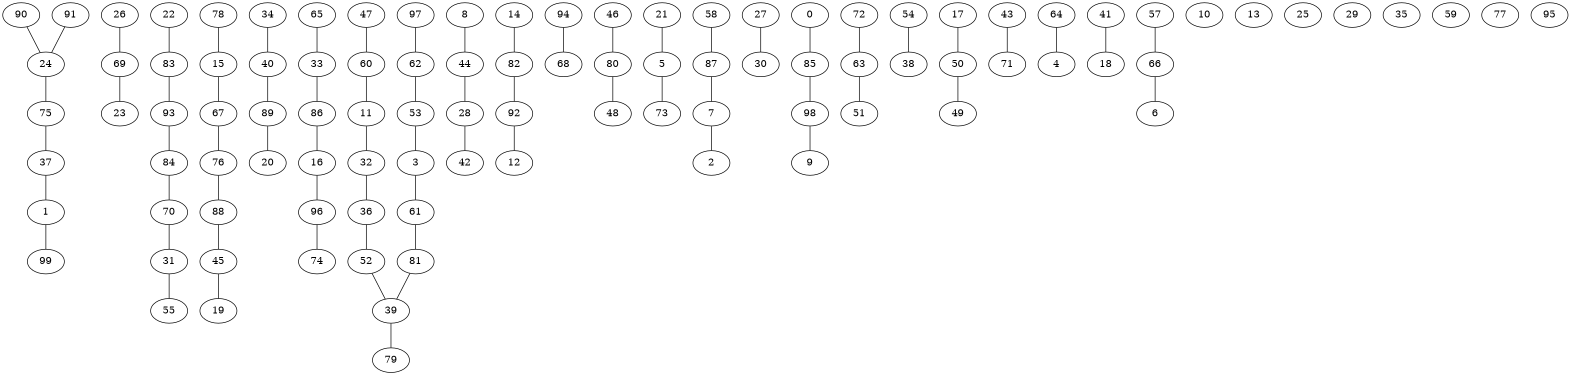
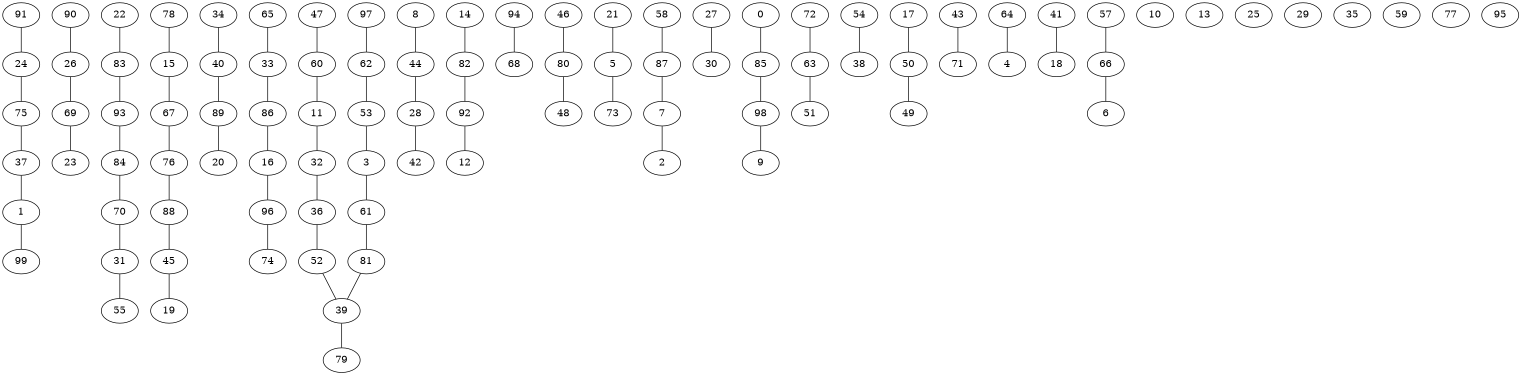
edge "90" -- "24": now "90" -- "26"
